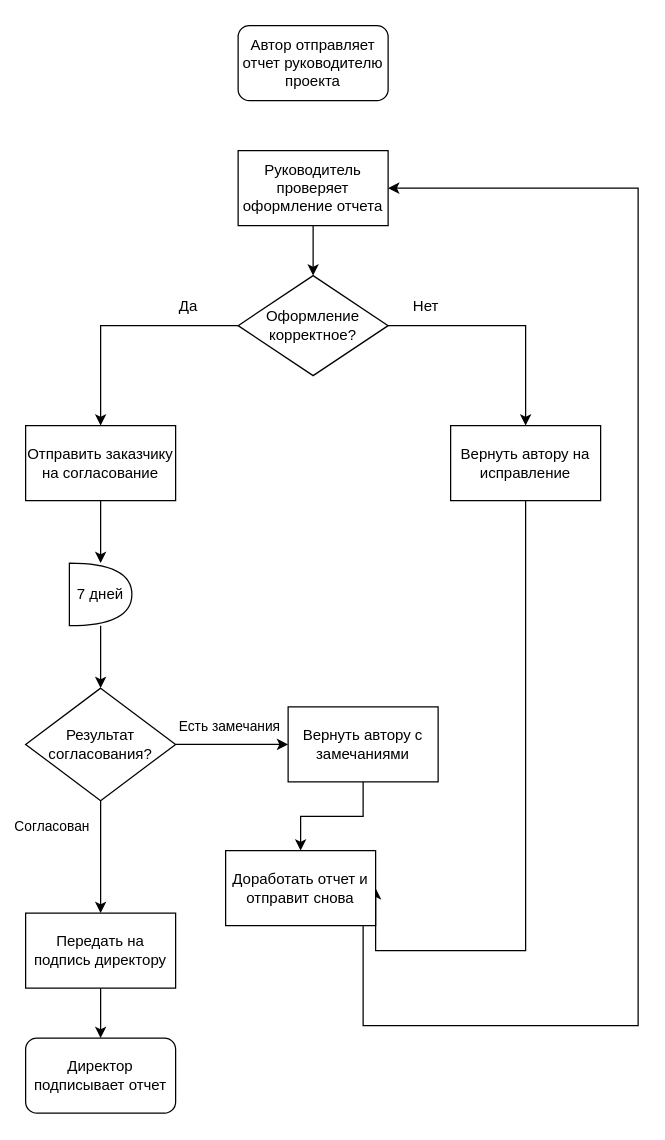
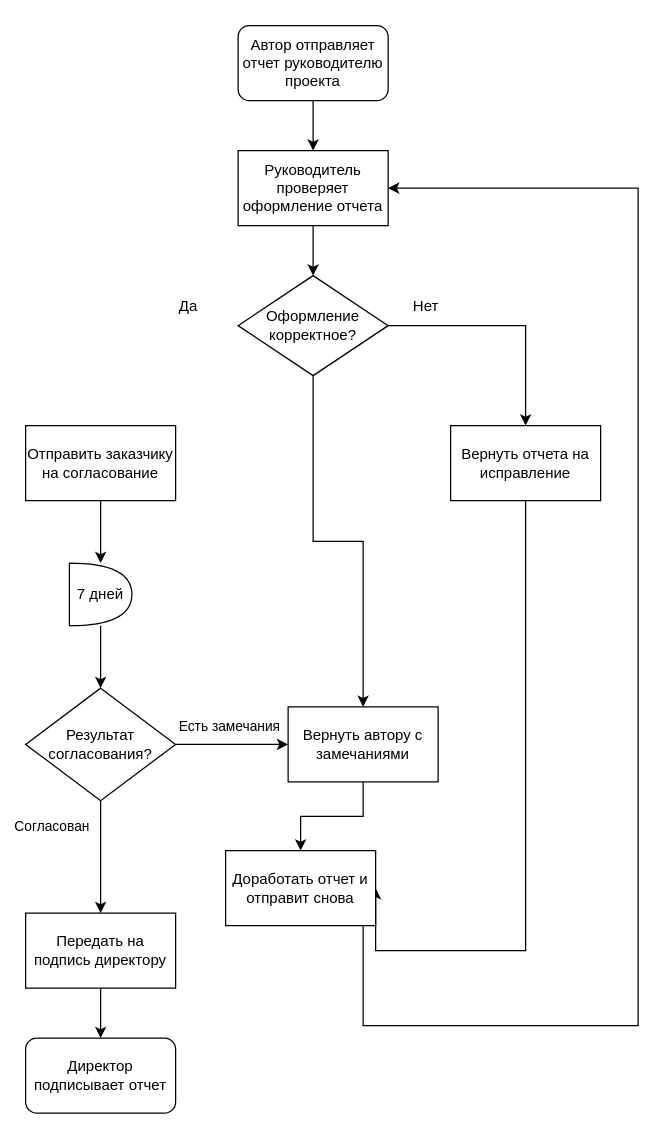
edge "Автор отправляет отчет руководителю проекта" -> "Руководитель проверяет оформление отчета": added
edge "Оформление корректное?" -> "Отправить заказчику на согласование": now "Оформление корректное?" -> "Вернуть автору с замечаниями"
node "Вернуть автору на исправление": label "Вернуть автору на исправление" -> "Вернуть отчета на исправление"
